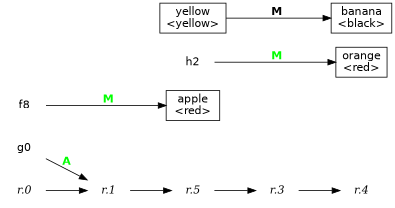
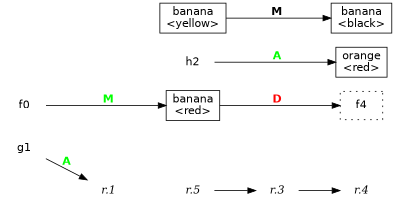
node "yellow <yellow>": label "yellow <yellow>" -> "banana <yellow>"
edge "h2" -> "orange <red>": label "M" -> "A"
node "f8": label "f8" -> "f0"
node "apple <red>": label "apple <red>" -> "banana <red>"
node "f4": added
node "g0": label "g0" -> "g1"
node "r.0": removed
edge "r.1" -> "r.5": removed
